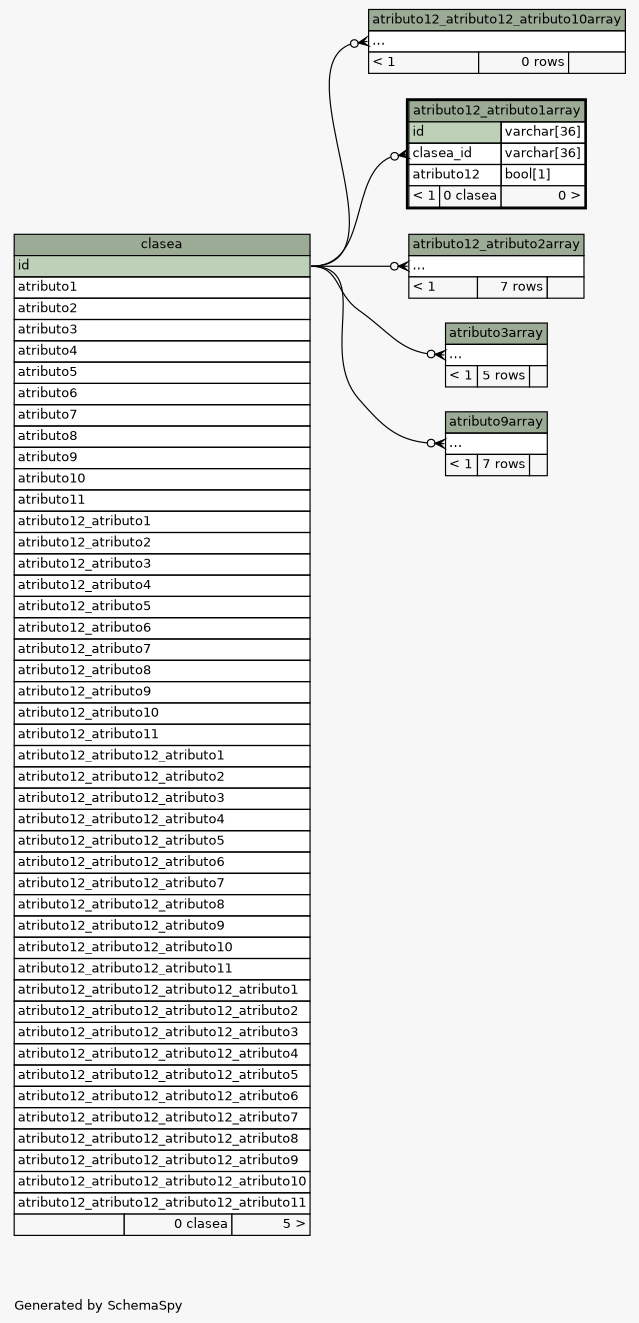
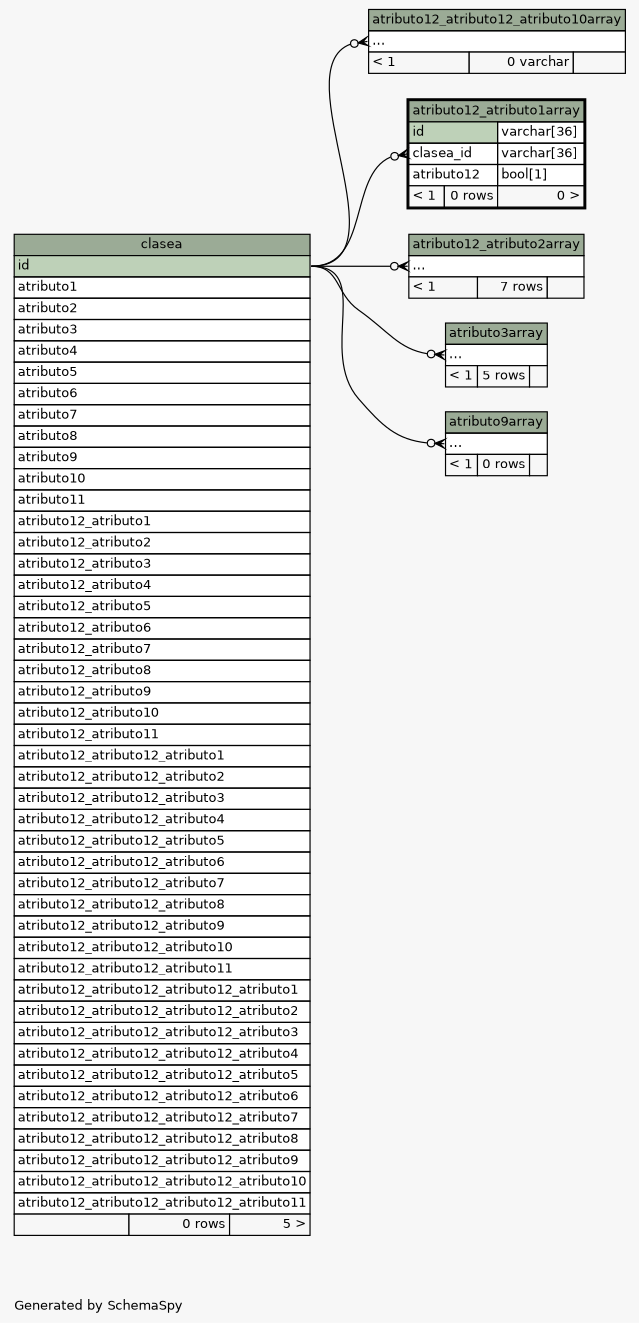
node "atributo12_atributo12_atributo10array": text "0 rows" -> "0 varchar"
node "atributo12_atributo1array": text "0 clasea" -> "0 rows"
node "atributo9array": text "7 rows" -> "0 rows"
node "clasea": text "0 clasea" -> "0 rows"
